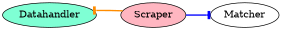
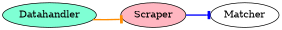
edge "Scraper" -> "Datahandler": reversed
